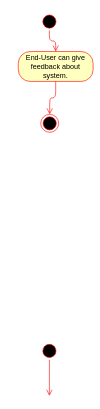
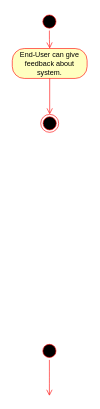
node "End-User can give feedback about system.": moved (56, 66) -> (50, 63)
